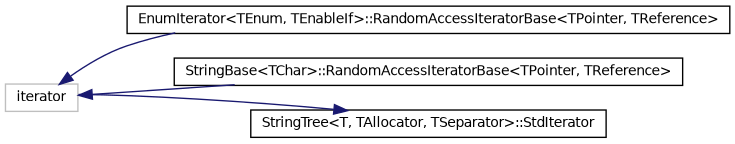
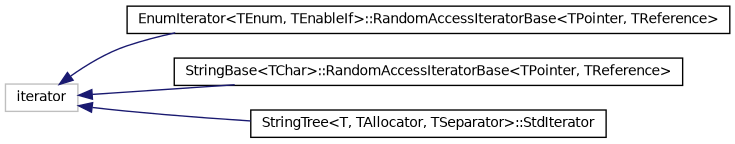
edge "iterator" -> "StringTree<T, TAllocator, TSeparator>::StdIterator": reversed
